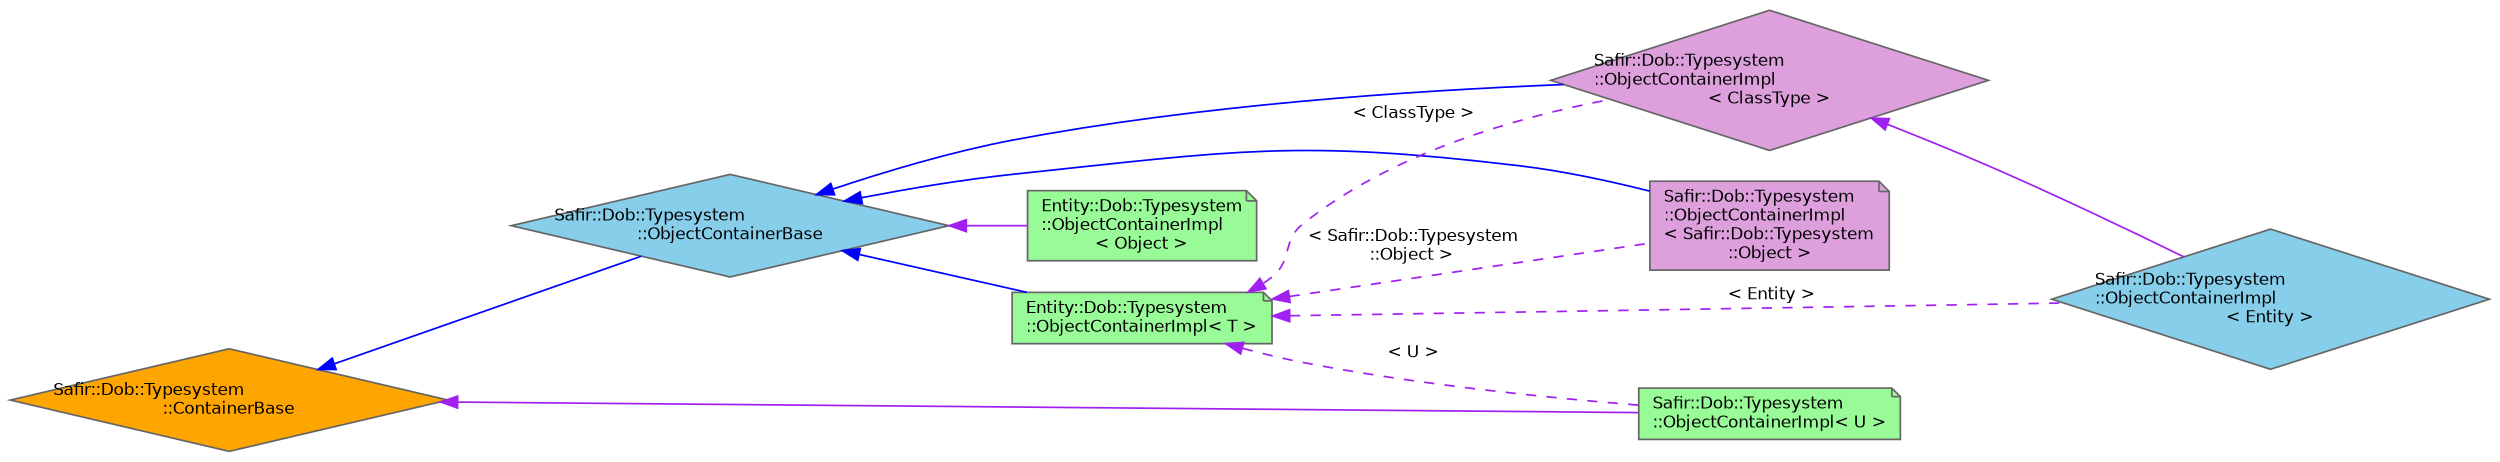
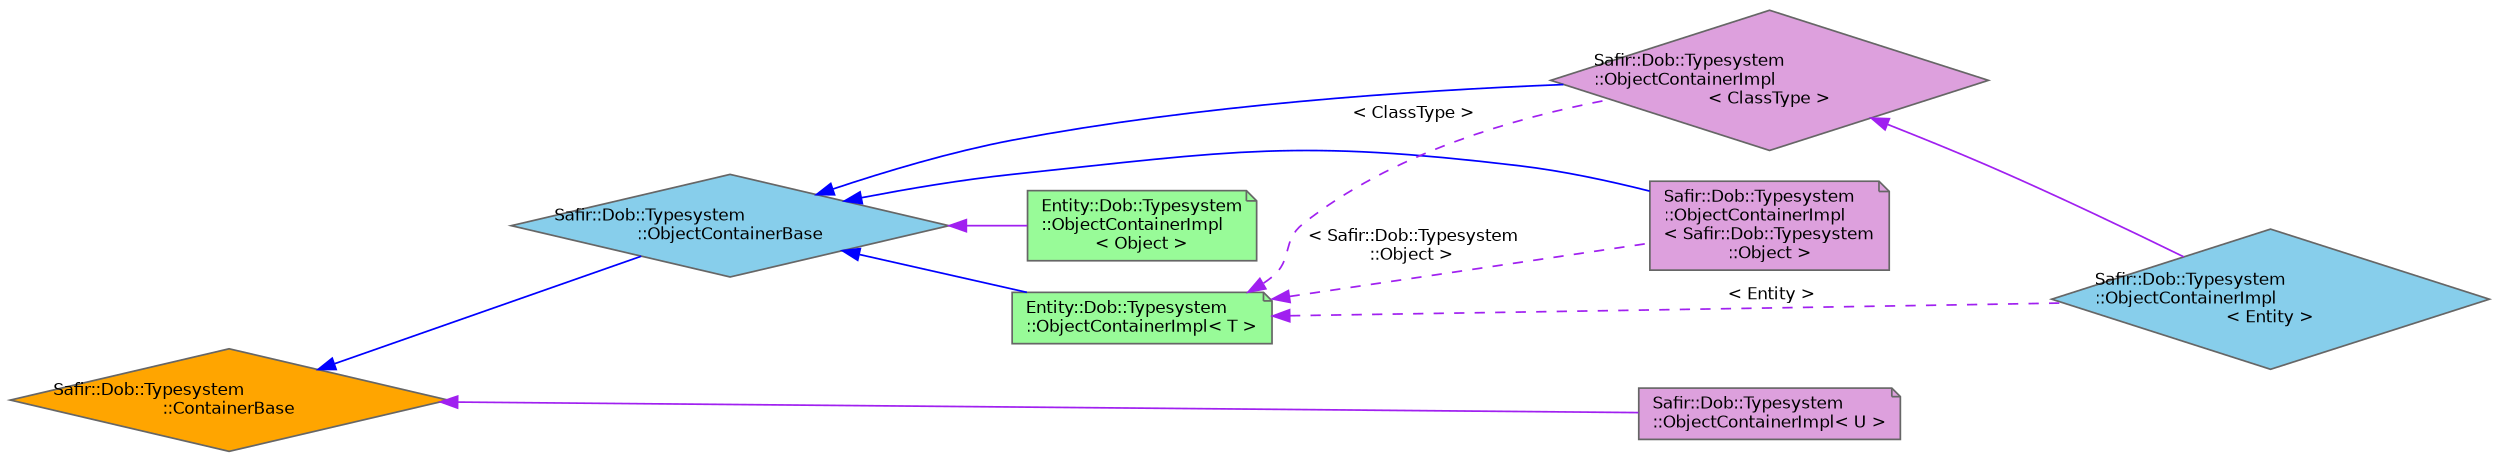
edge "Safir::Dob::Typesystem ::ObjectContainerImpl< U >" -> "Entity::Dob::Typesystem ::ObjectContainerImpl< T >": removed, label "< U >"
node "Safir::Dob::Typesystem ::ObjectContainerImpl< U >": fillcolor palegreen -> plum
